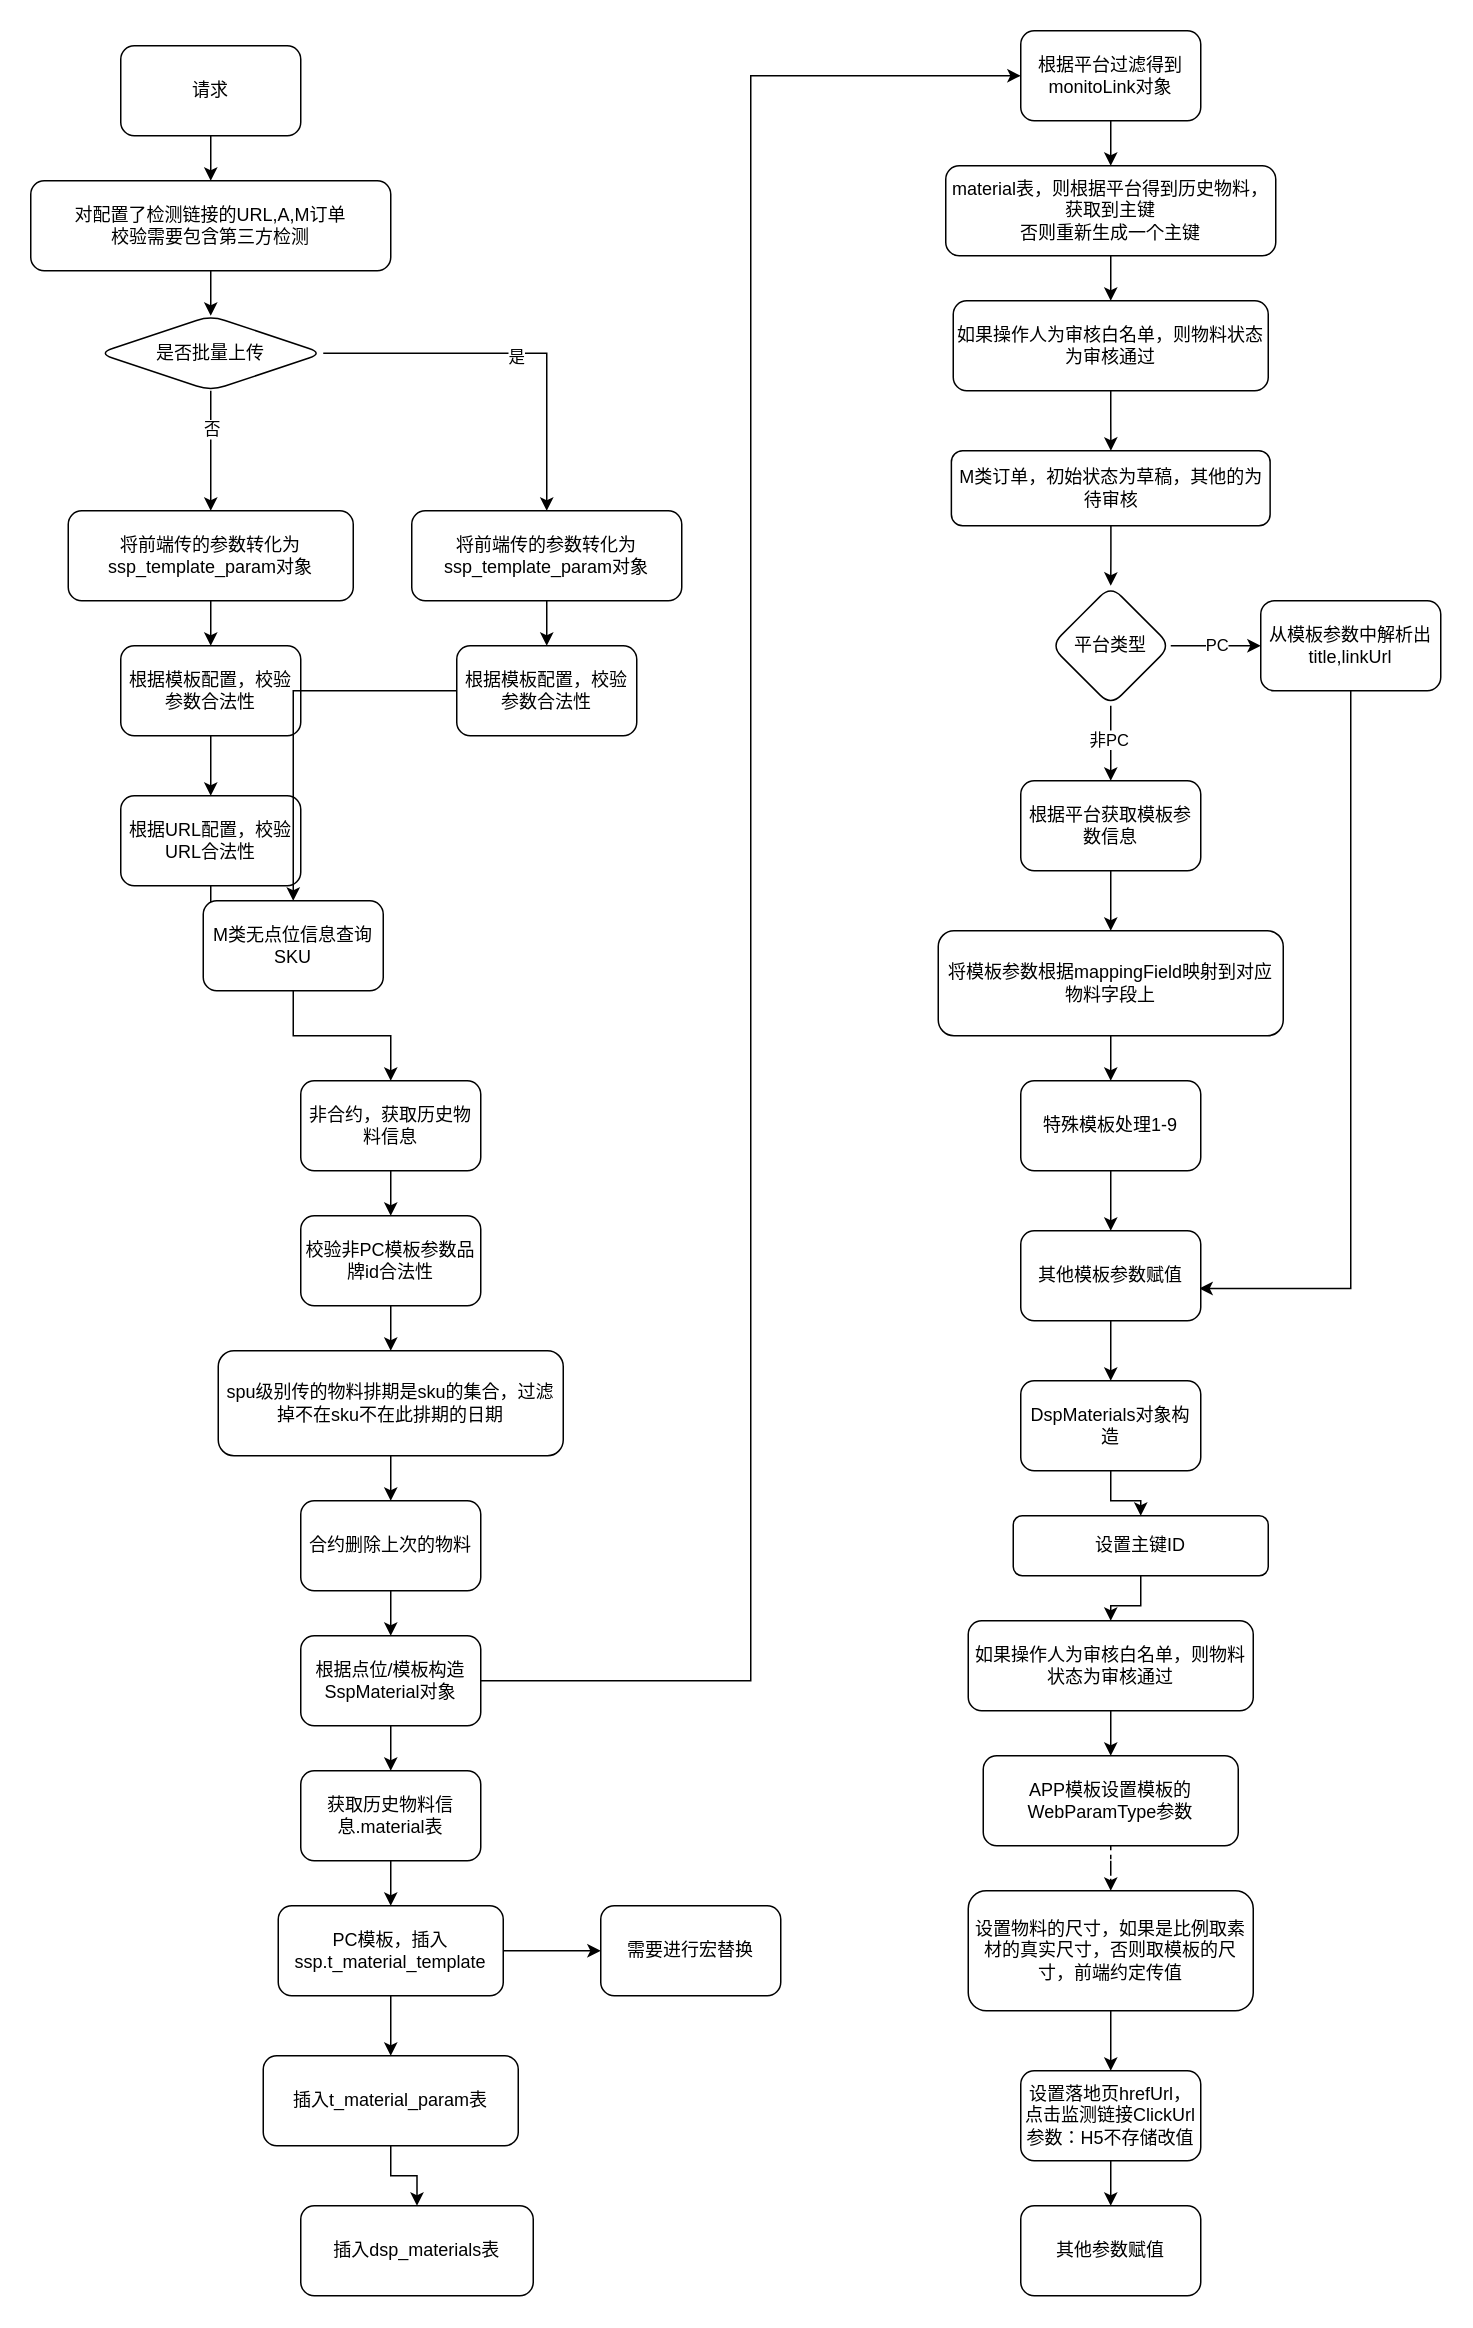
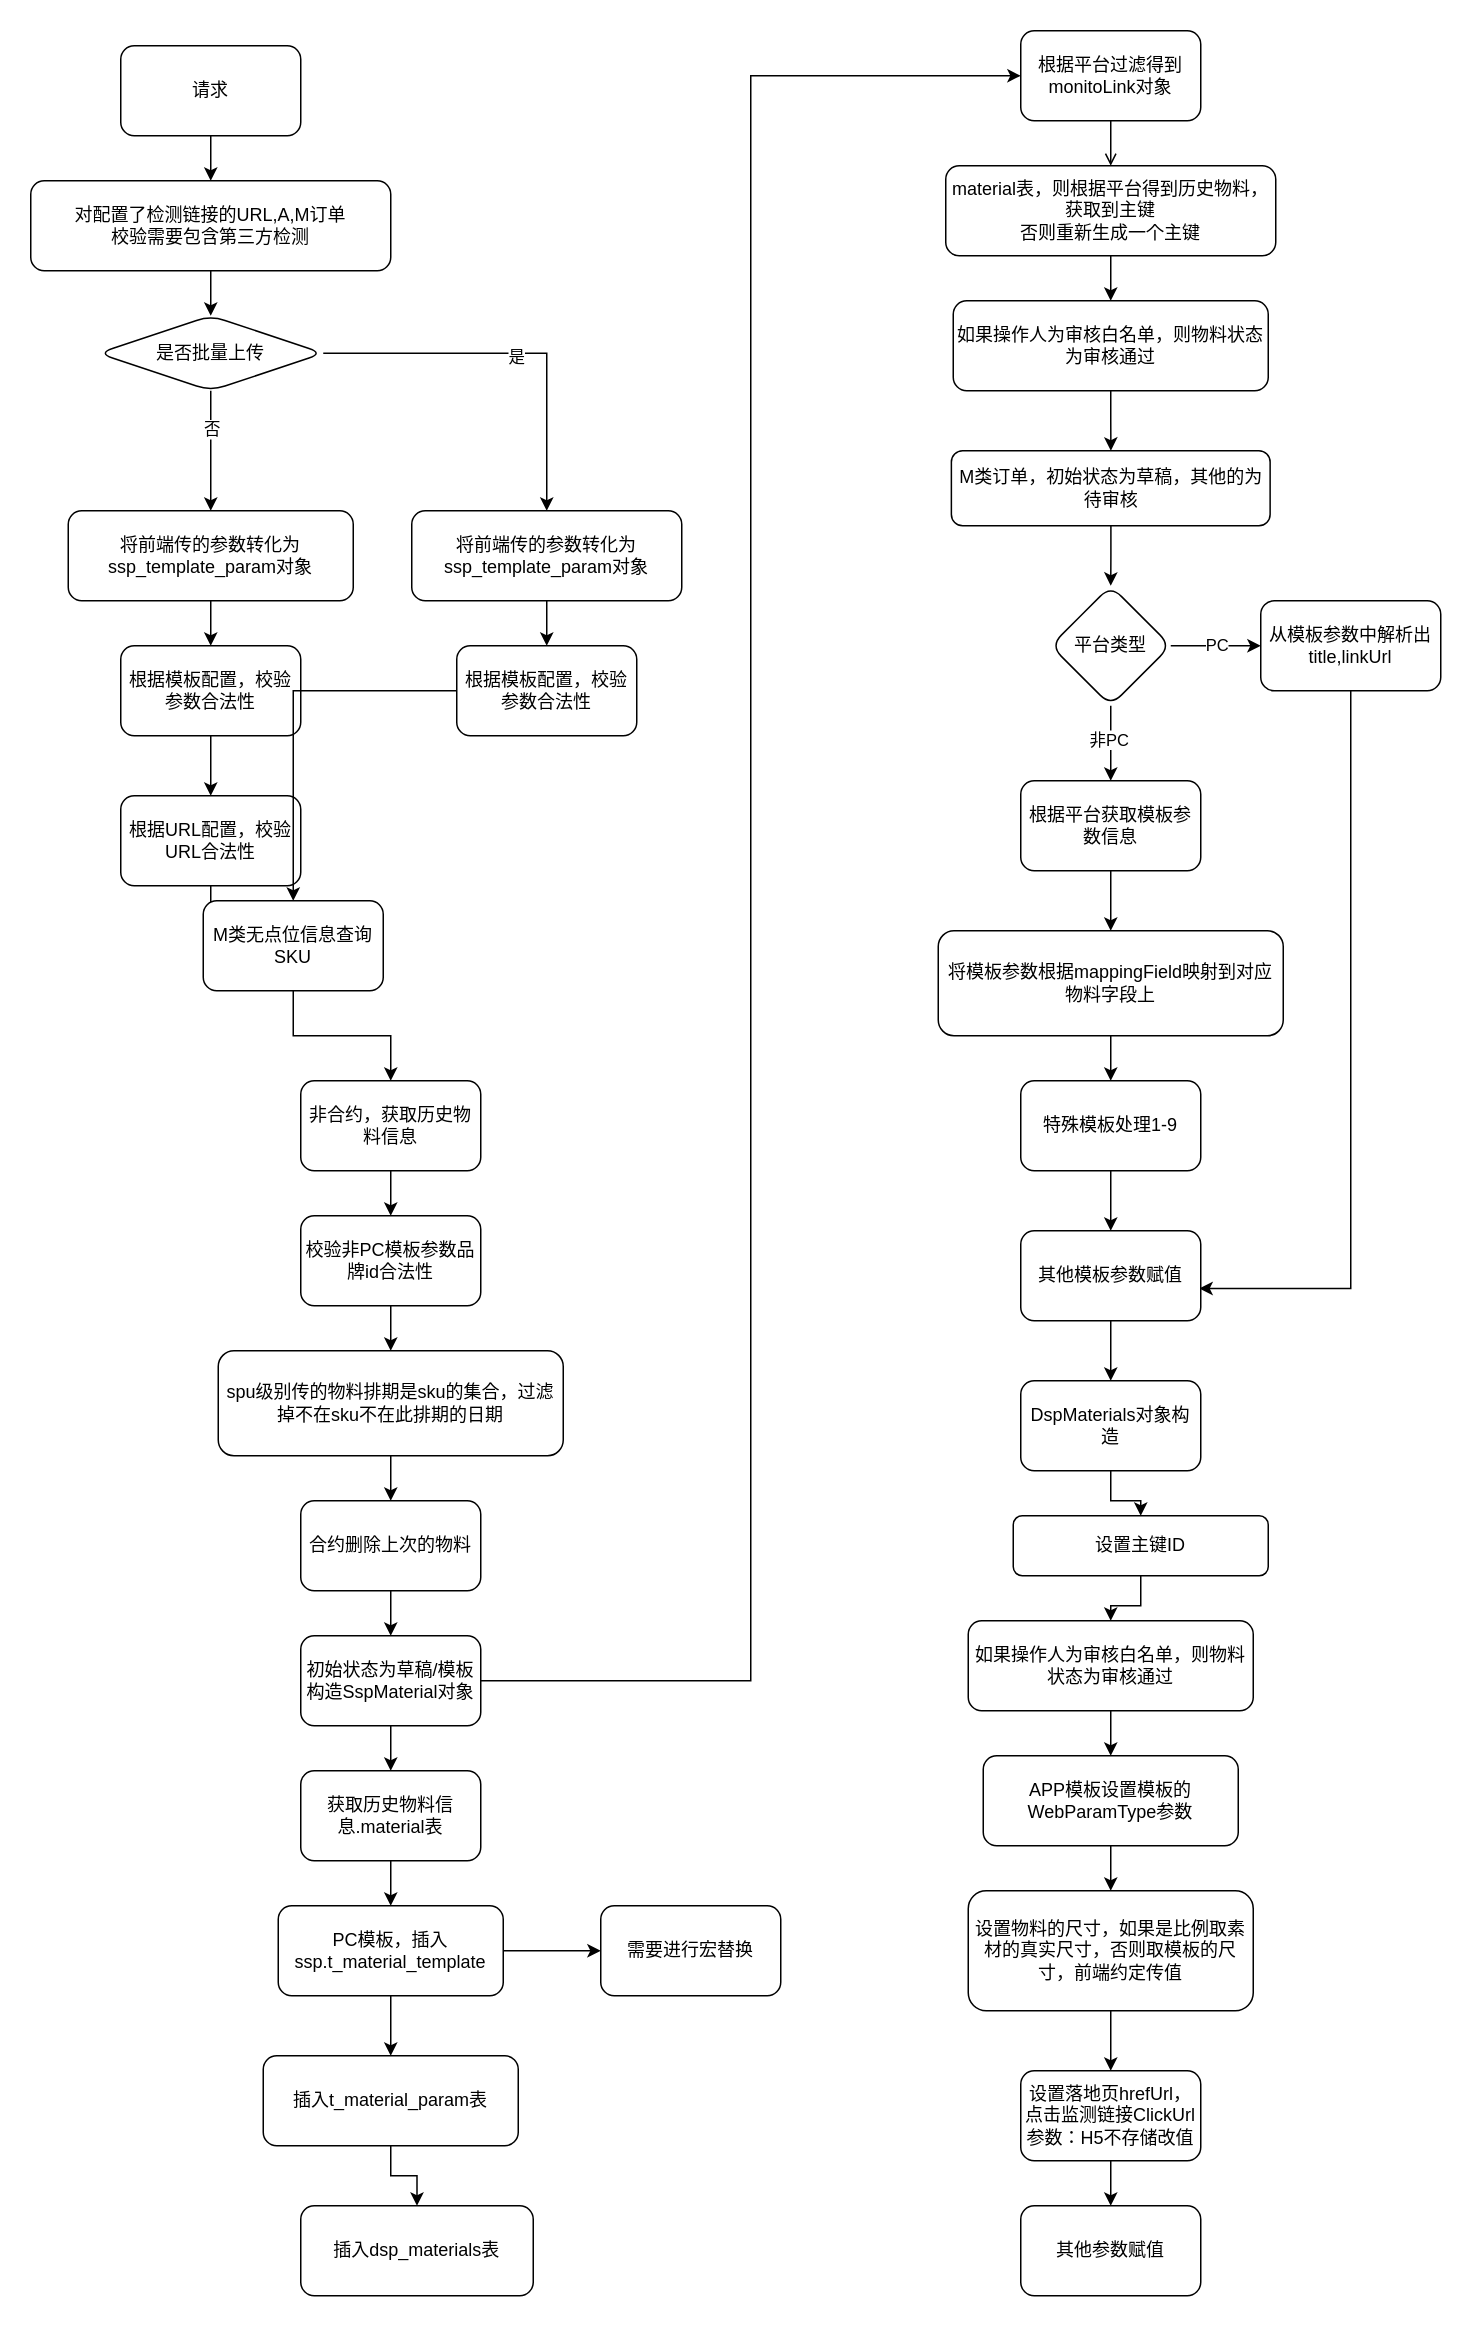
edge "根据平台过滤得到monitoLink对象" -> "material表，则根据平台得到历史物料，获取到主键 否则重新生成一个主键": arrowhead classic -> open
node "根据点位/模板构造SspMaterial对象": label "根据点位/模板构造SspMaterial对象" -> "初始状态为草稿/模板构造SspMaterial对象"
edge "APP模板设置模板的WebParamType参数" -> "设置物料的尺寸，如果是比例取素材的真实尺寸，否则取模板的尺寸，前端约定传值": style dashed -> solid
